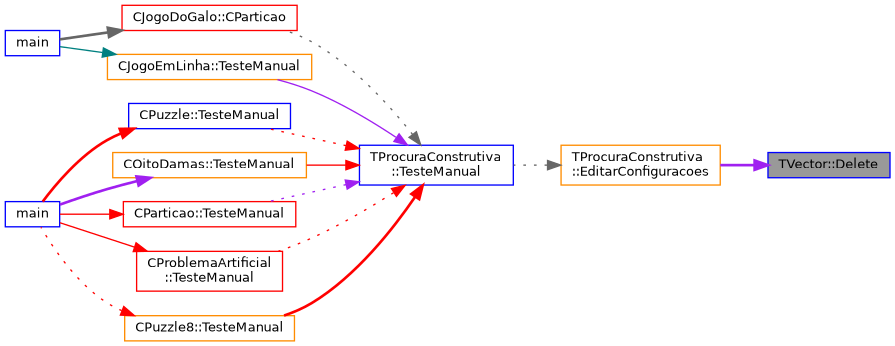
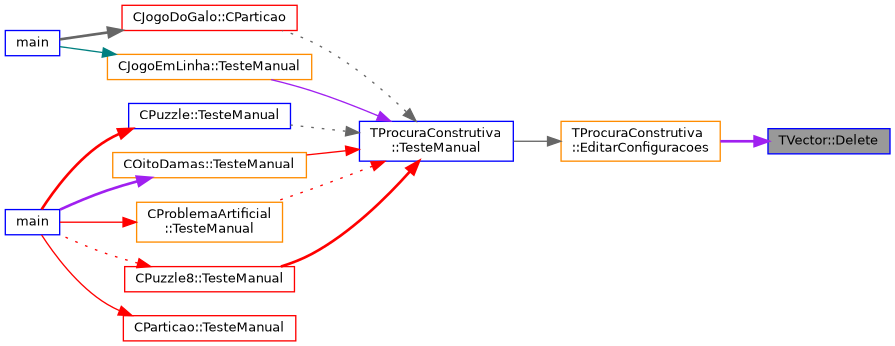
edge "CPuzzle::TesteManual" -> "TProcuraConstrutiva ::TesteManual": color red -> gray40
edge "TProcuraConstrutiva ::TesteManual" -> "TProcuraConstrutiva ::EditarConfiguracoes": style dotted -> solid
edge "CParticao::TesteManual" -> "TProcuraConstrutiva ::TesteManual": removed
node "CProblemaArtificial ::TesteManual": color red -> darkorange
node "CPuzzle8::TesteManual": color darkorange -> red
